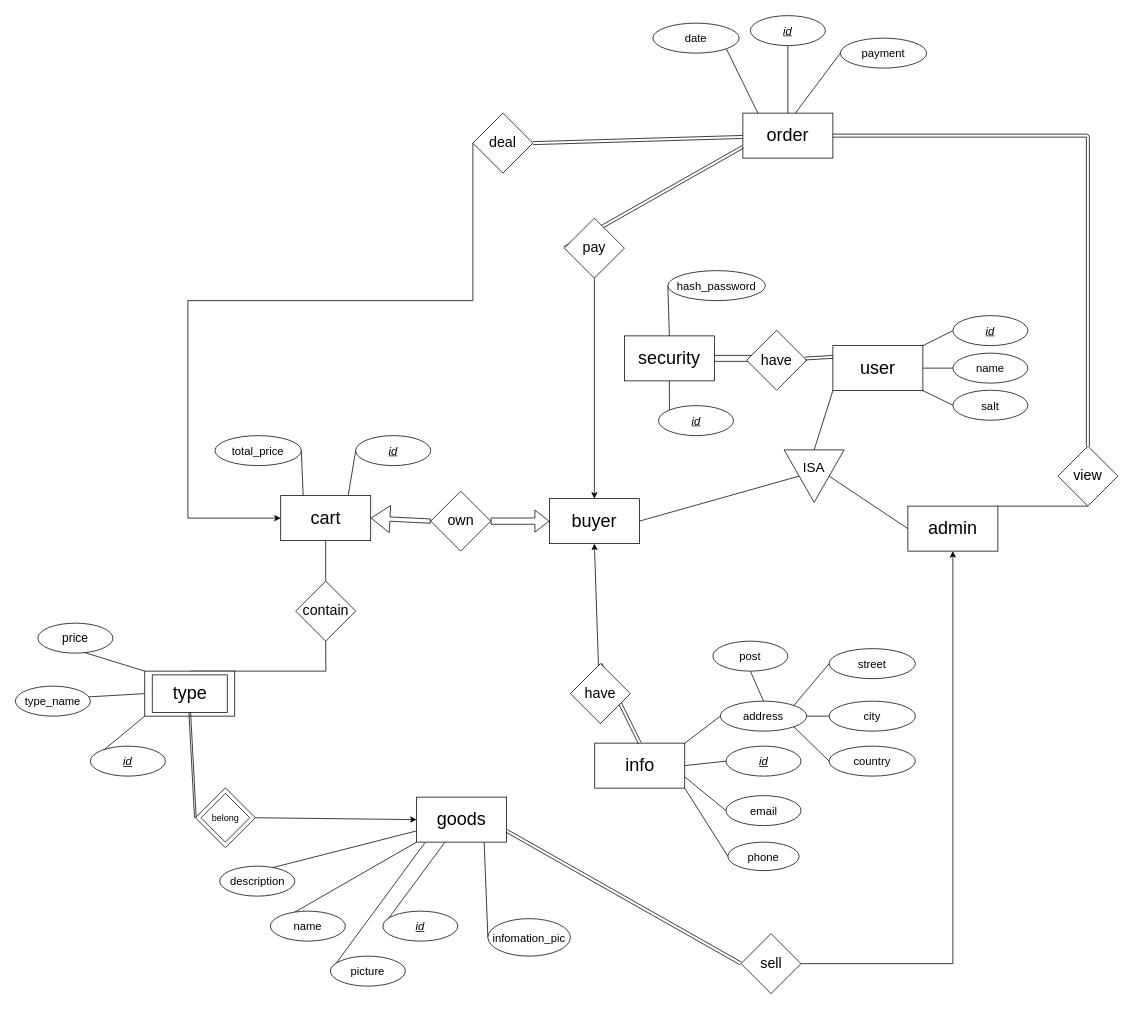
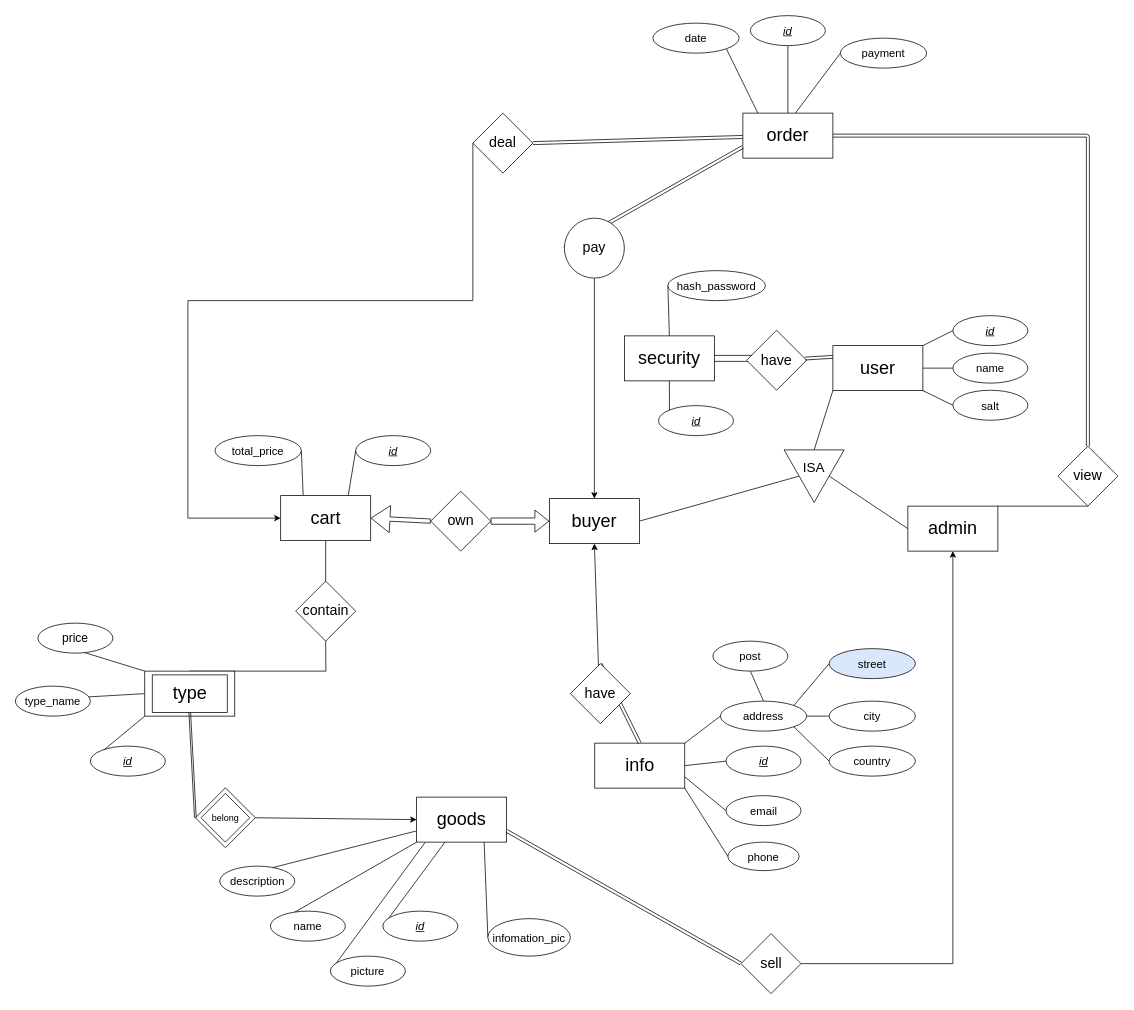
node "pay": shape diamond -> ellipse
node "street": fillcolor #ffffff -> #dae8fc
